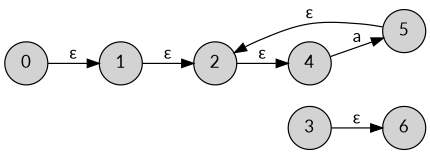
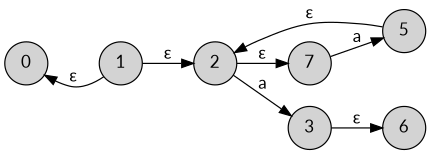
edge "0" -> "1": reversed
node "4": label "4" -> "7"
edge "2" -> "3": added, label "a"
